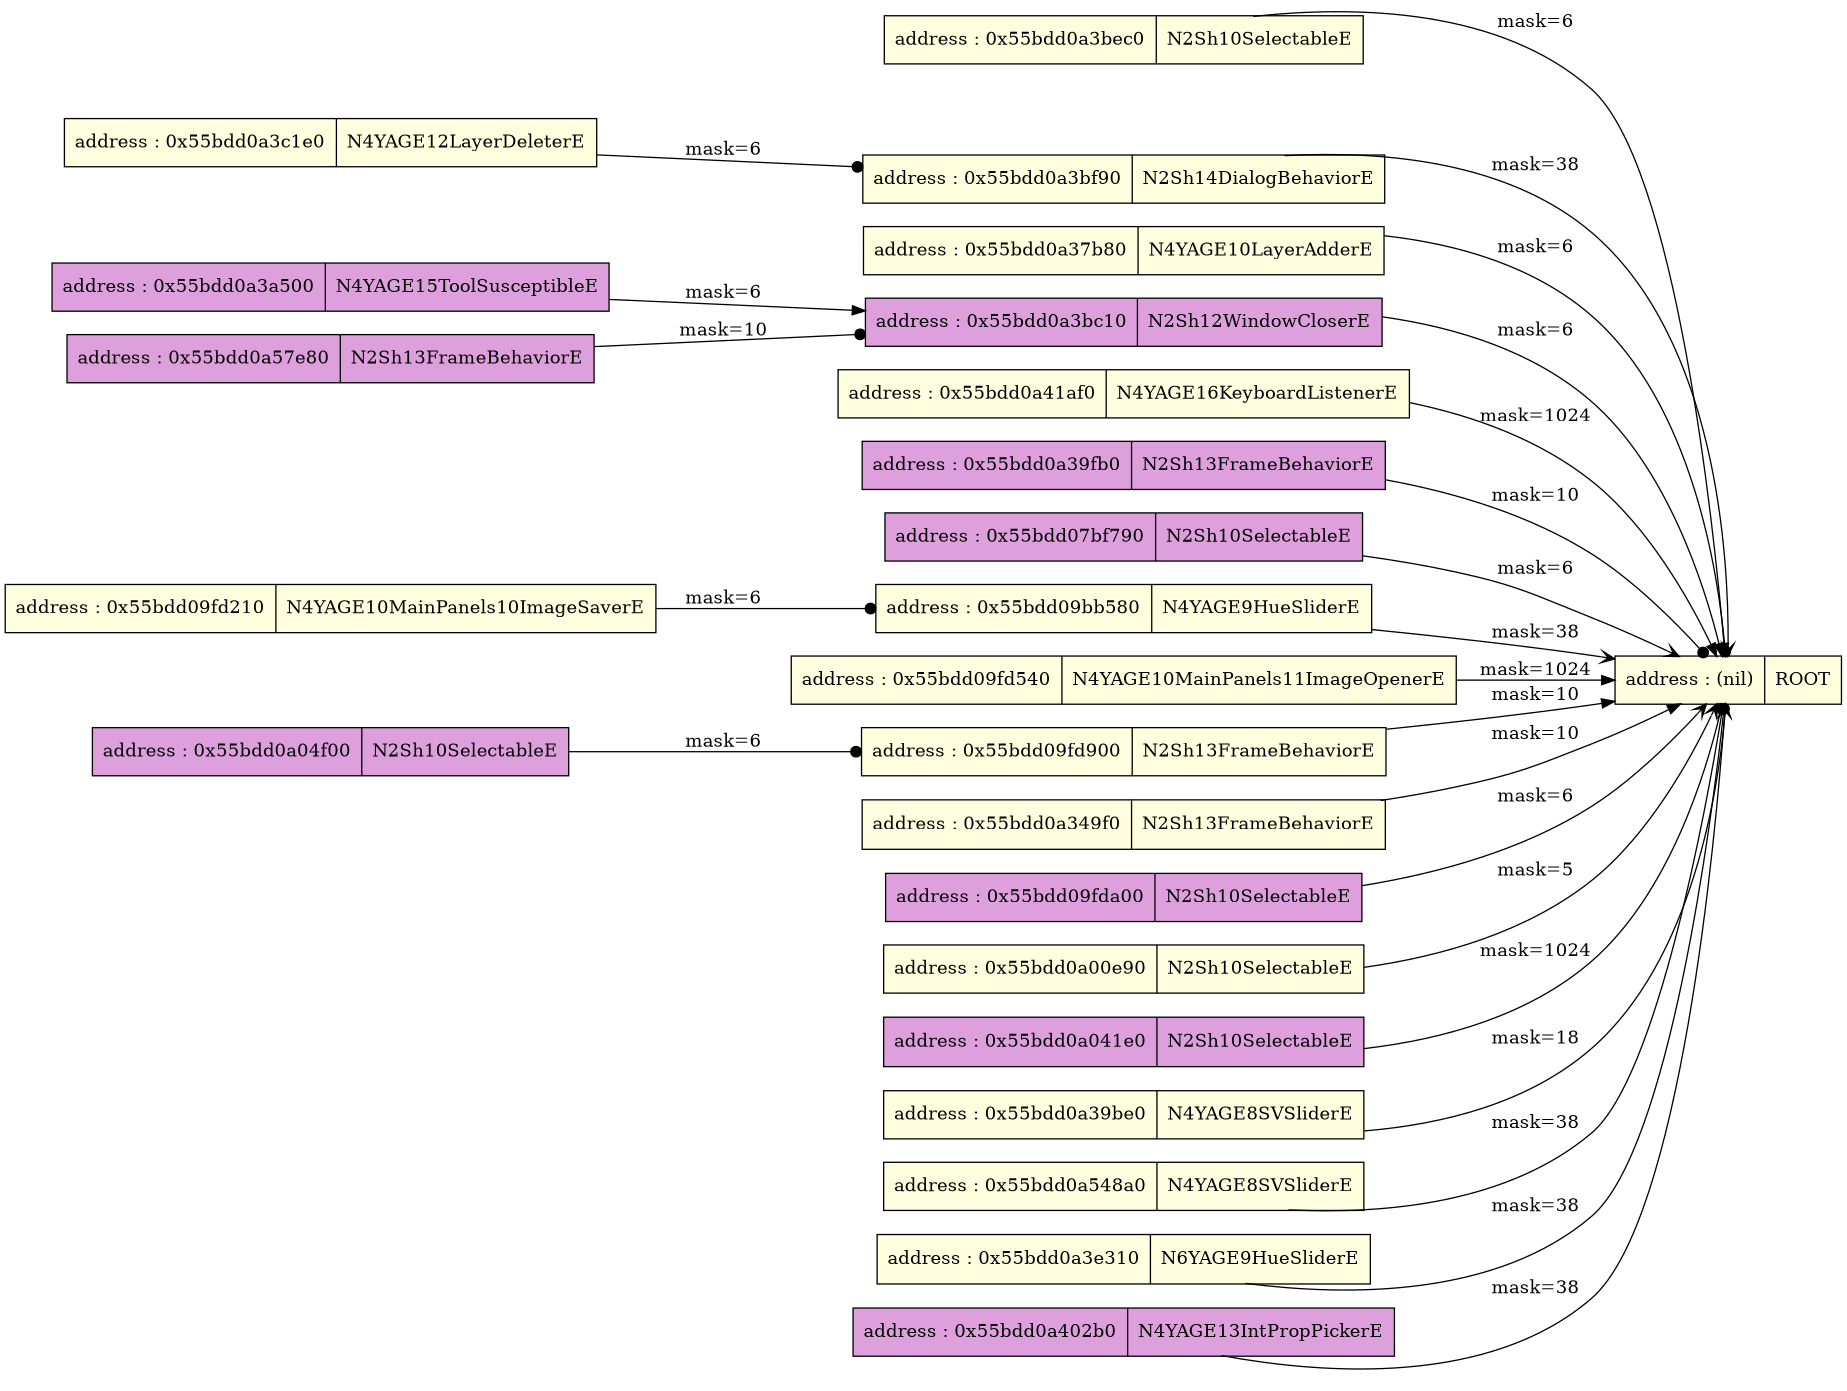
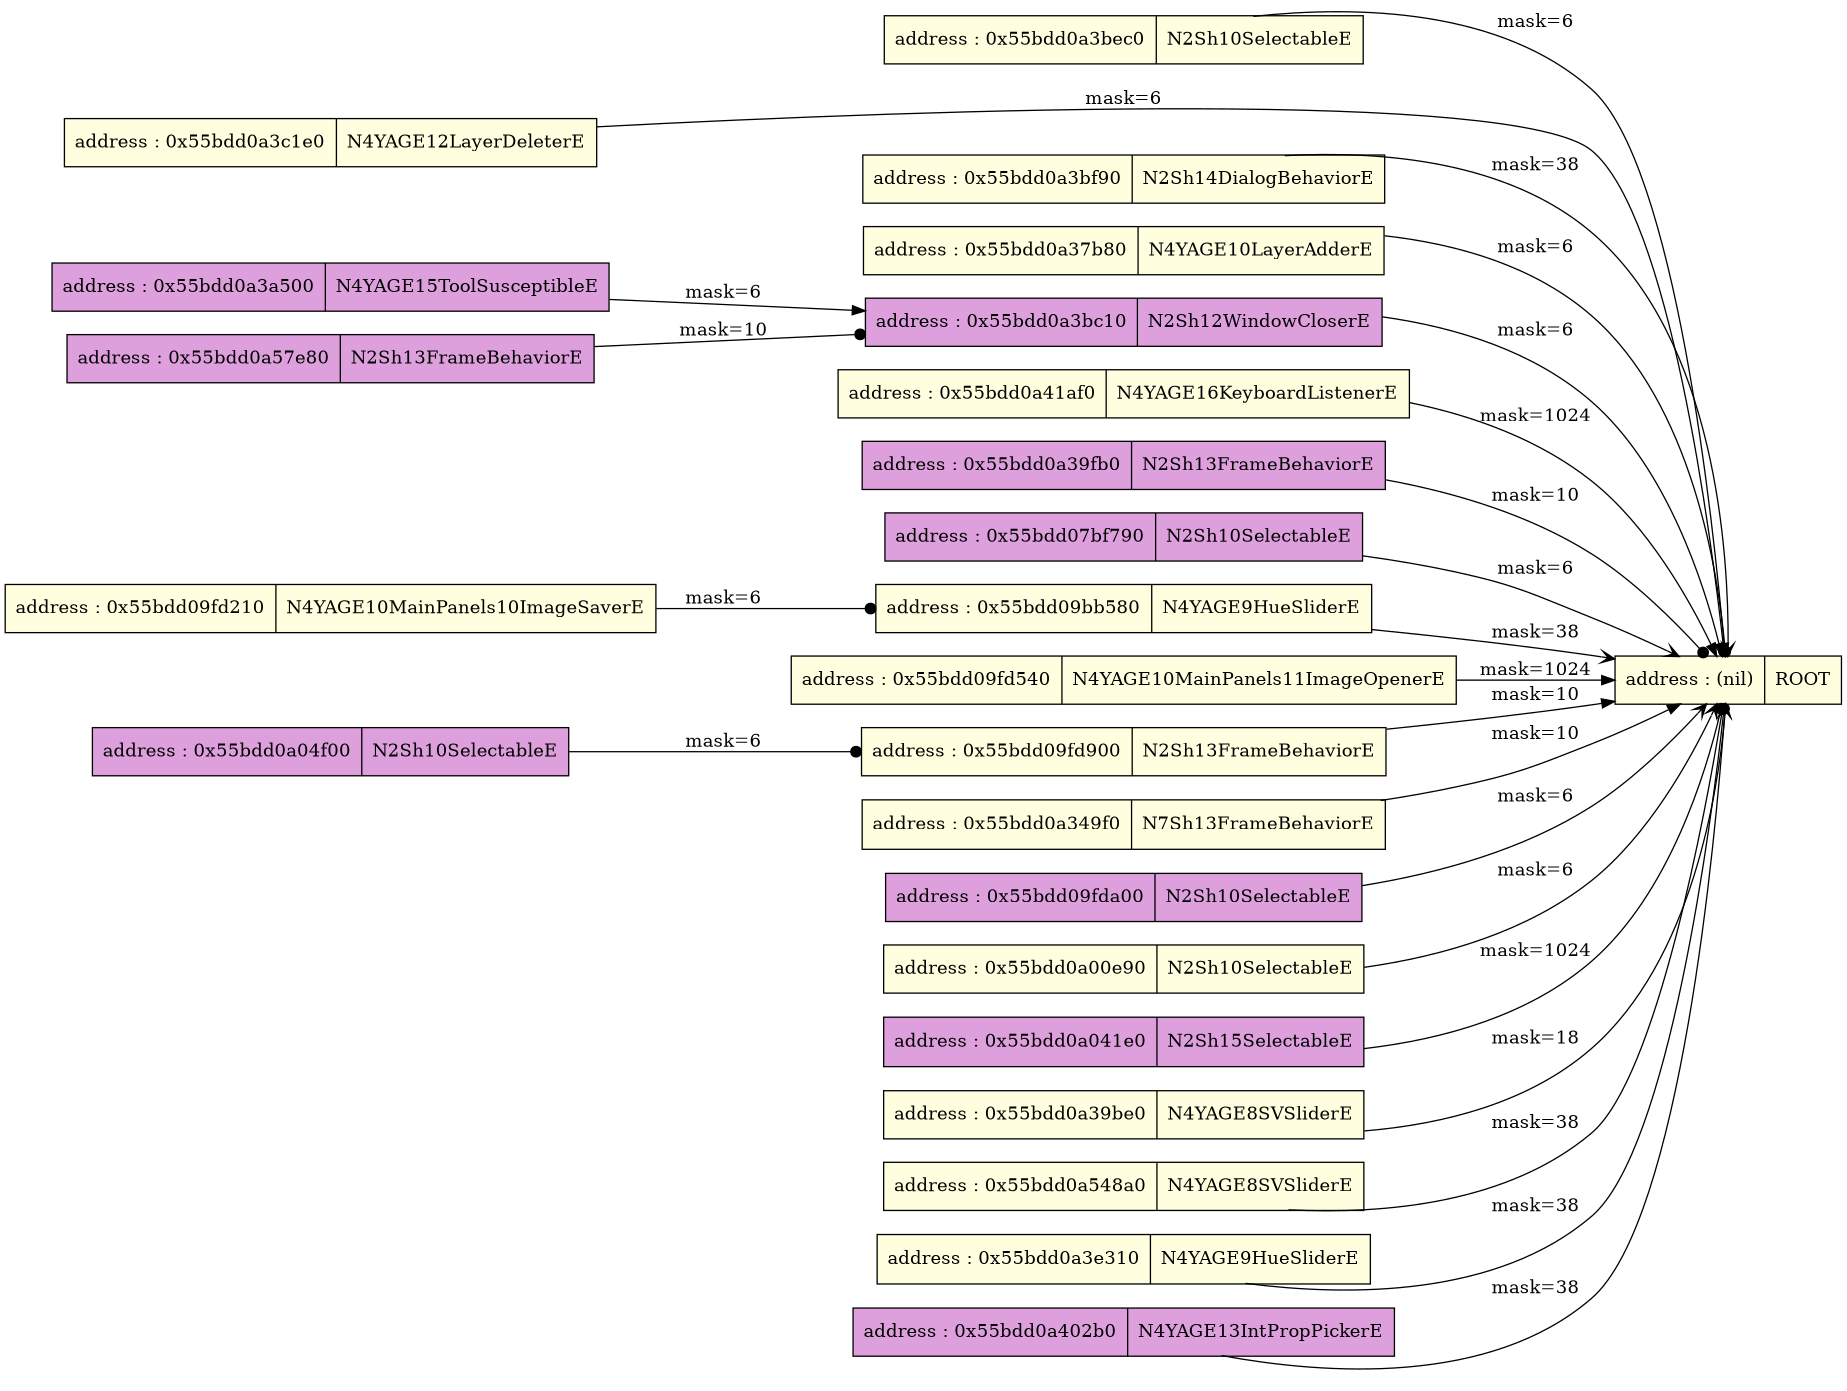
edge "address : 0x55bdd0a3c1e0" -> "address : 0x55bdd0a3bf90": now "address : 0x55bdd0a3c1e0" -> "address : (nil)"
node "address : 0x55bdd0a349f0": text "N2Sh13FrameBehaviorE" -> "N7Sh13FrameBehaviorE"
edge "address : 0x55bdd0a00e90" -> "address : (nil)": label "mask=5" -> "mask=6"
node "address : 0x55bdd0a041e0": text "N2Sh10SelectableE" -> "N2Sh15SelectableE"
node "address : 0x55bdd0a3e310": text "N6YAGE9HueSliderE" -> "N4YAGE9HueSliderE"
